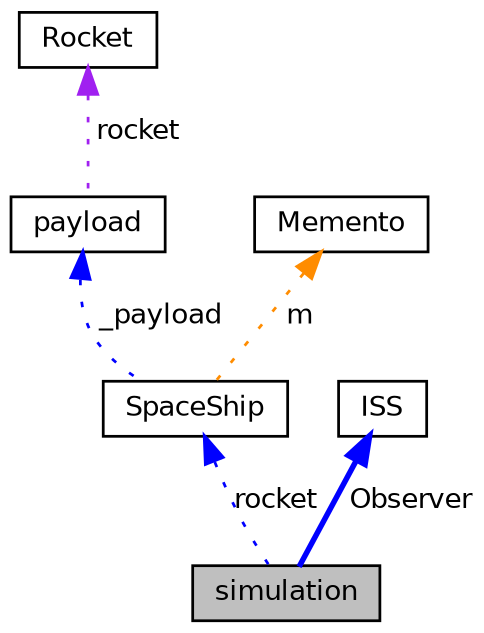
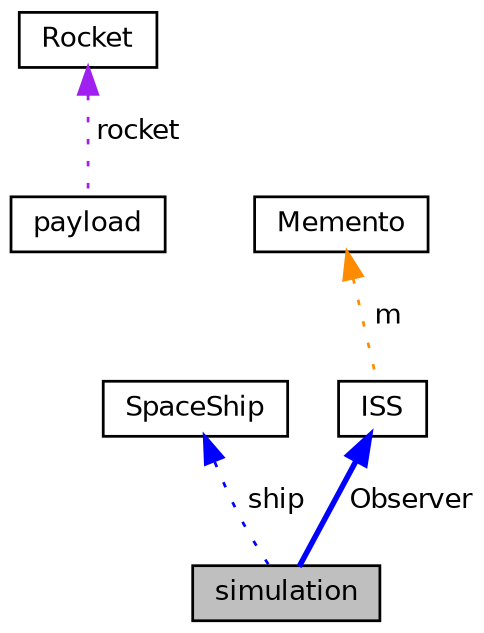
edge "SpaceShip" -> "Memento": now "ISS" -> "Memento"
edge "SpaceShip" -> "payload": removed, label "_payload"
edge "simulation" -> "SpaceShip": label " rocket" -> " ship"
